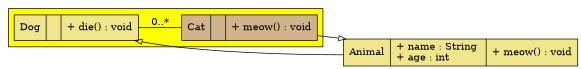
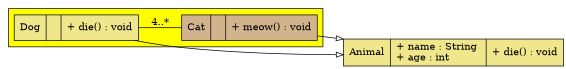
edge "Dog" -- "Cat": label "0..*" -> "4..*"
edge "Animal" -> "Dog": reversed
node "Animal": text "+ meow() : void" -> "+ die() : void"
